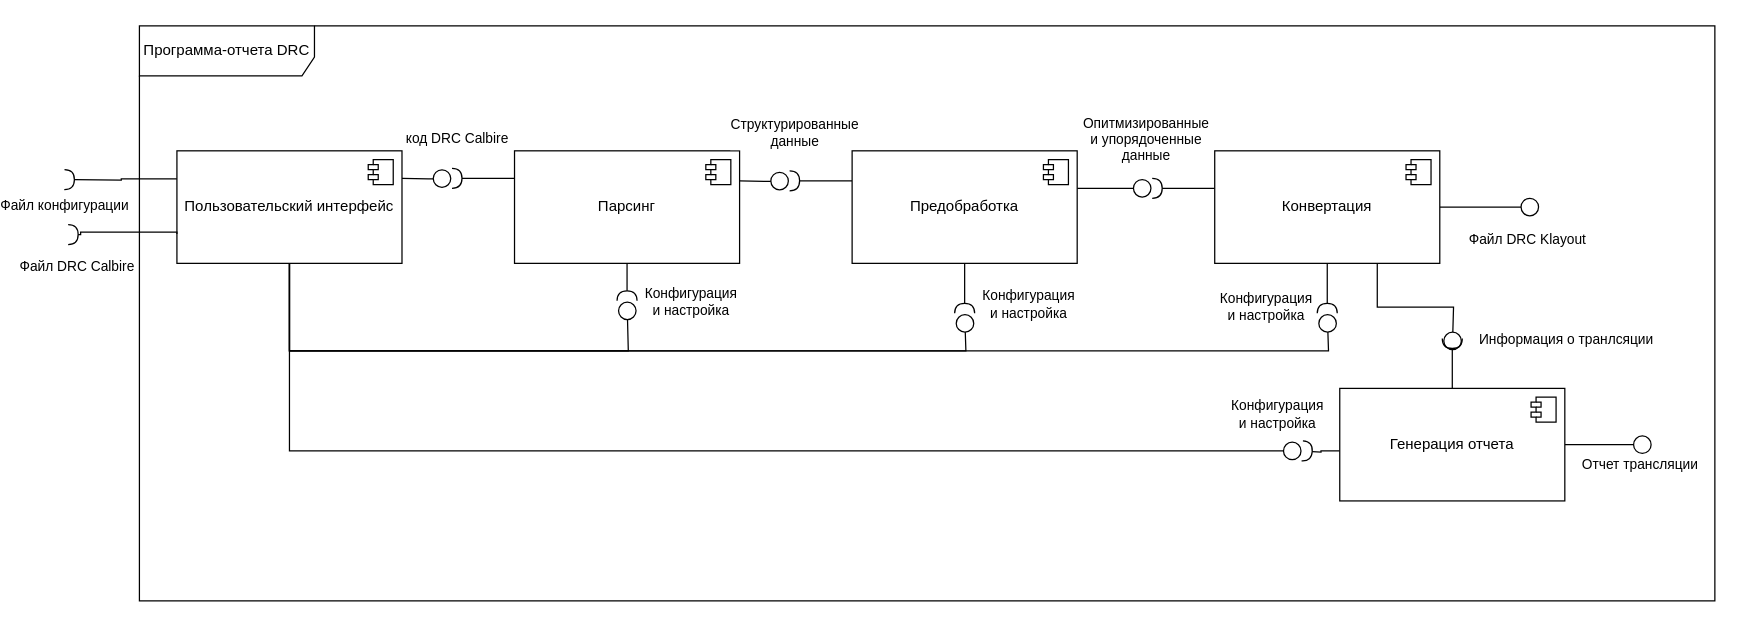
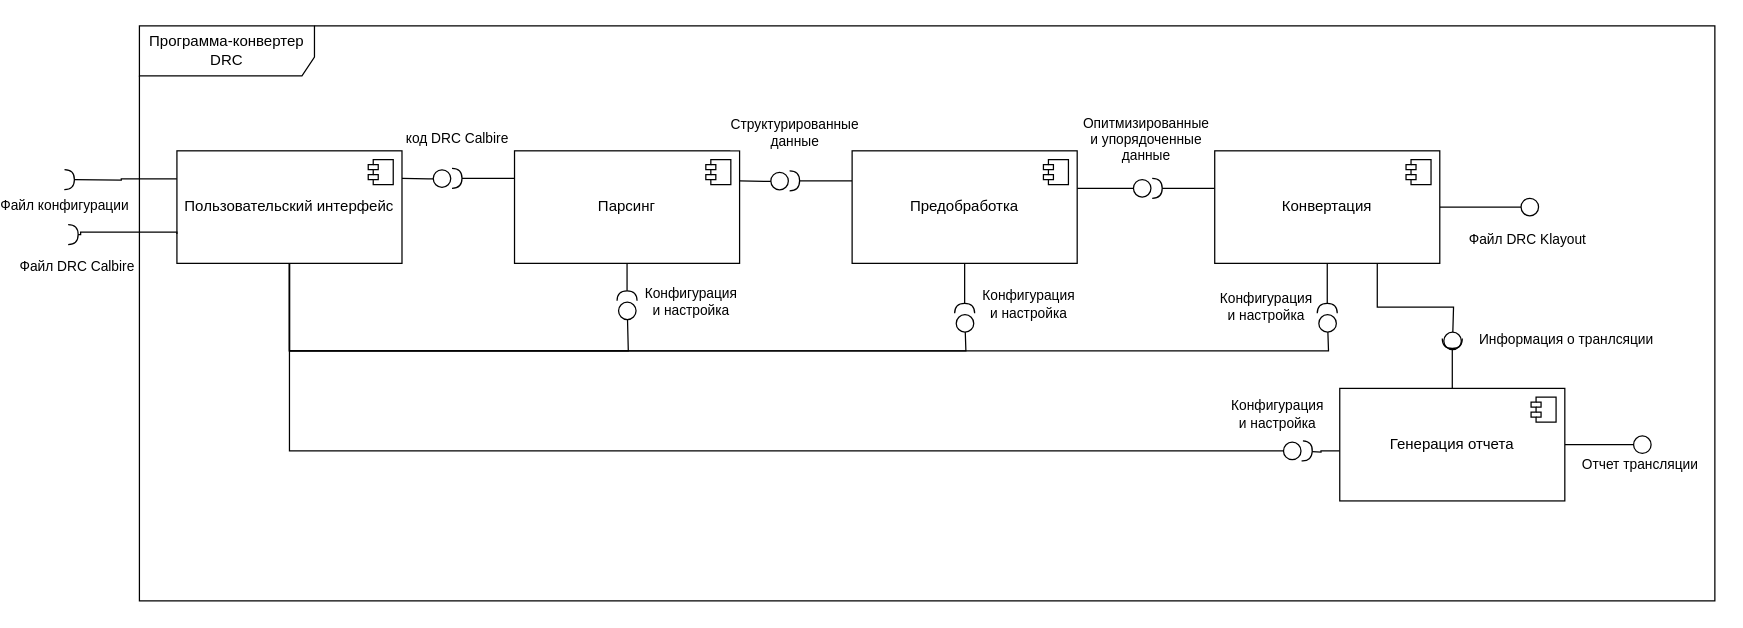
node "Программа-отчета DRC": label "Программа-отчета DRC" -> "Программа-конвертер DRC"
